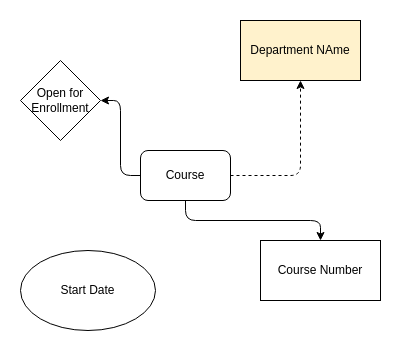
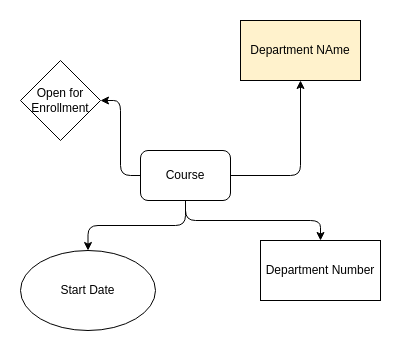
edge "Course" -> "Department NAme": style dashed -> solid
edge "Course" -> "Start Date": added
node "Course Number": label "Course Number" -> "Department Number"
